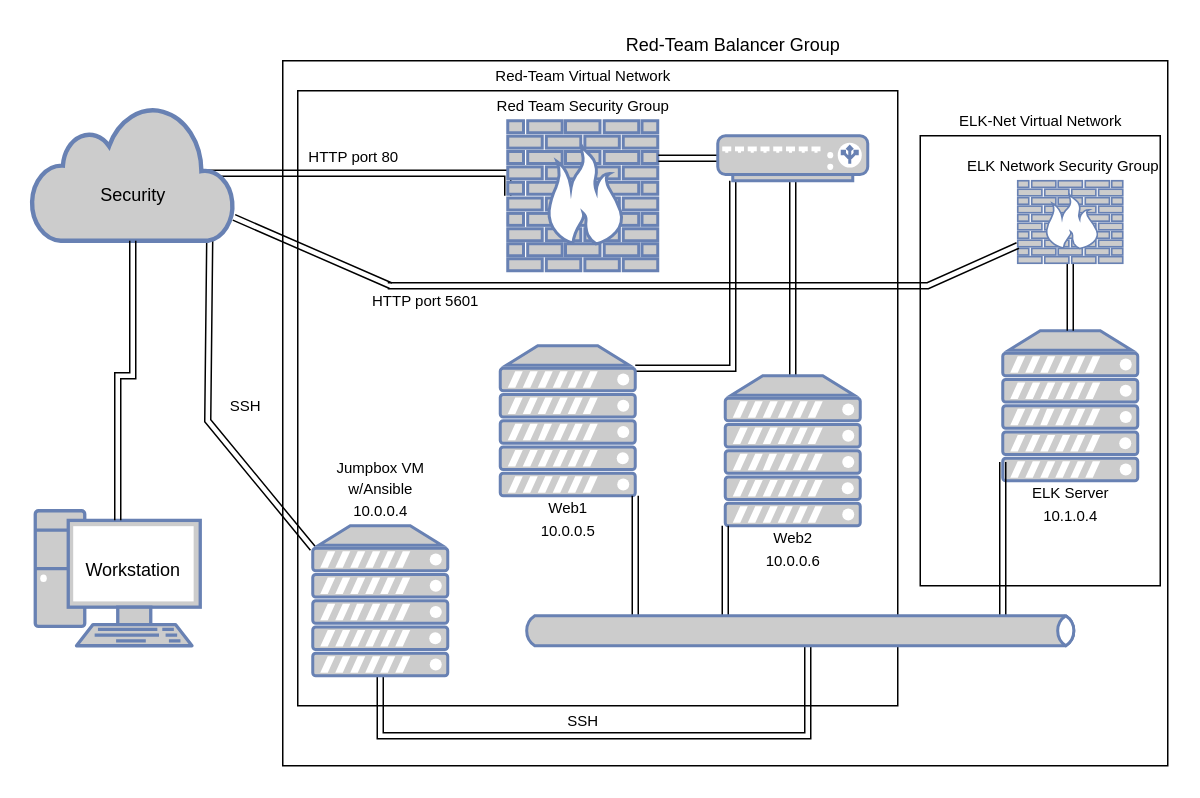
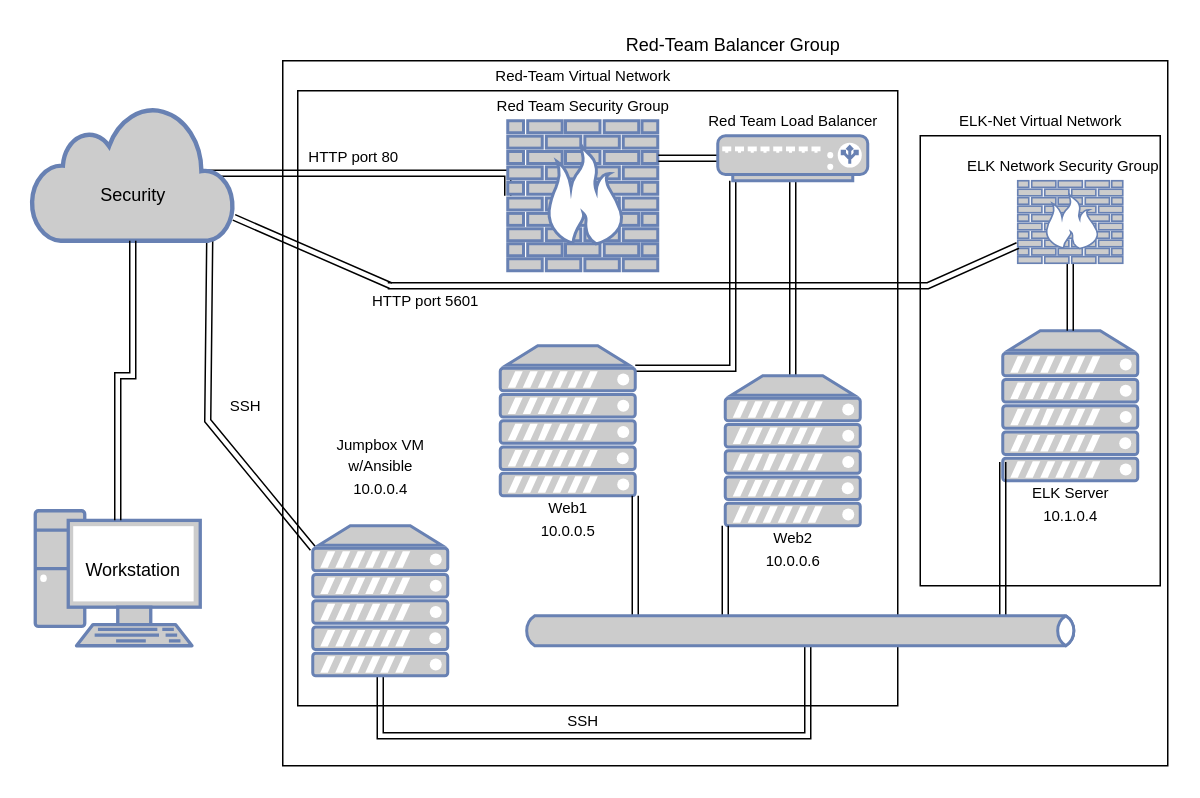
node "Red Team Load Balancer": added
node "Jumpbox VM w/Ansible 10.0.0.4": moved (380, 488) -> (380, 466)
